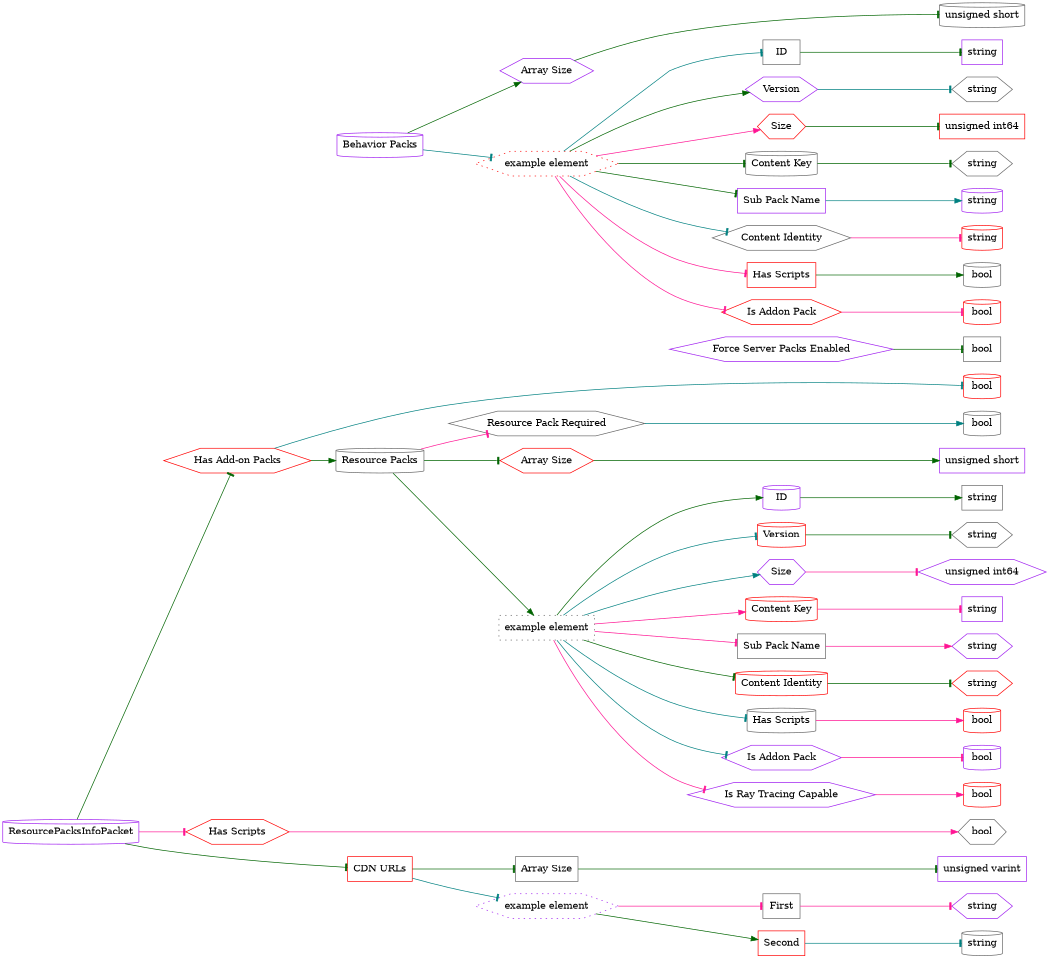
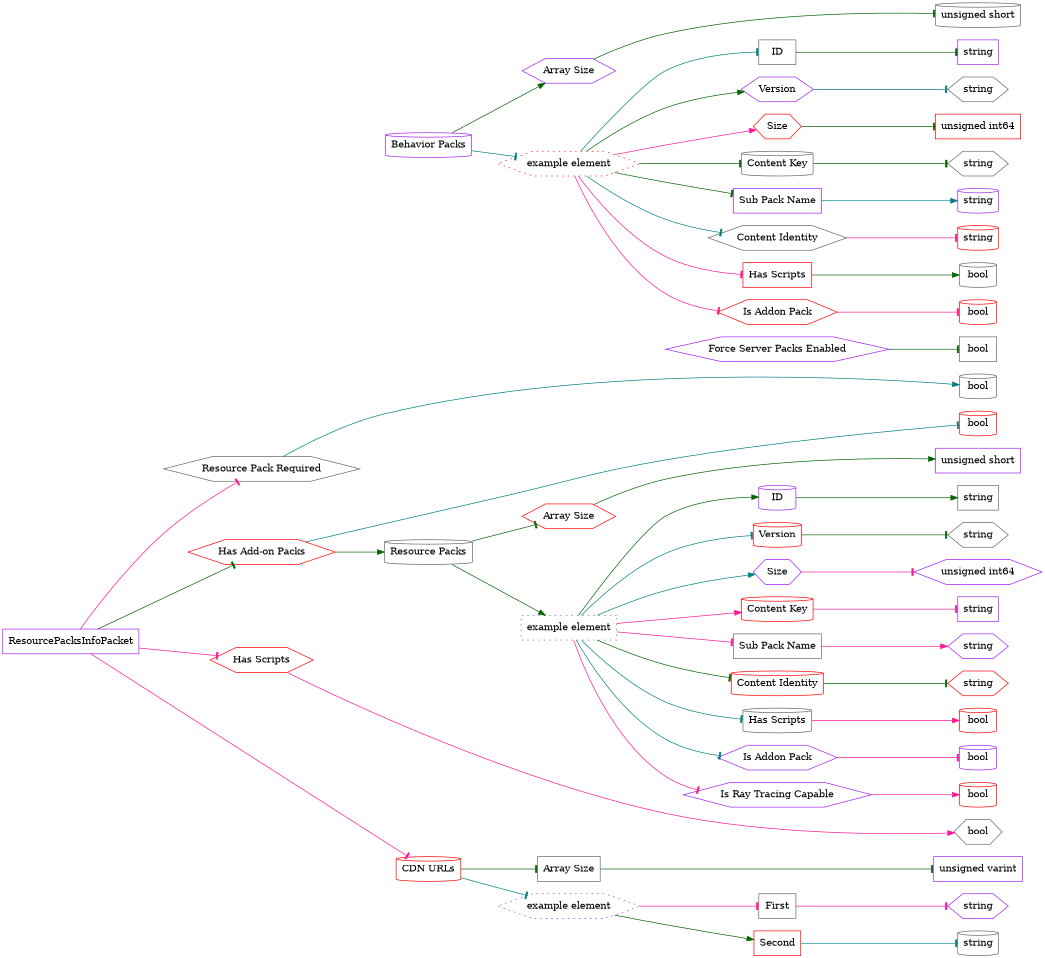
edge "Resource Packs" -> "Resource Pack Required": now "ResourcePacksInfoPacket" -> "Resource Pack Required"
node "ResourcePacksInfoPacket": shape cylinder -> box
edge "ResourcePacksInfoPacket" -> "CDN URLs": color darkgreen -> deeppink
node "CDN URLs": shape box -> cylinder
